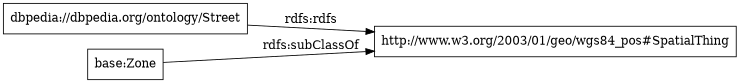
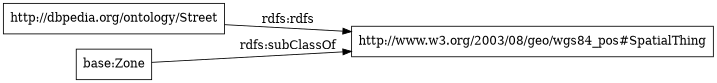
node "dbpedia://dbpedia.org/ontology/Street": label "dbpedia://dbpedia.org/ontology/Street" -> "http://dbpedia.org/ontology/Street"
node "http://www.w3.org/2003/01/geo/wgs84_pos#SpatialThing": label "http://www.w3.org/2003/01/geo/wgs84_pos#SpatialThing" -> "http://www.w3.org/2003/08/geo/wgs84_pos#SpatialThing"
